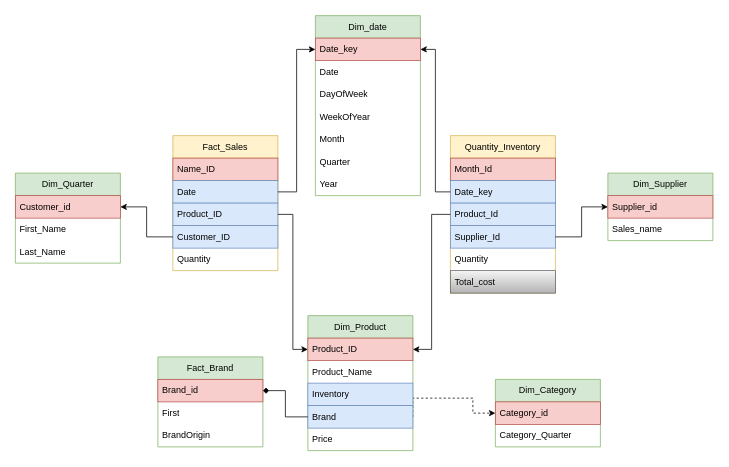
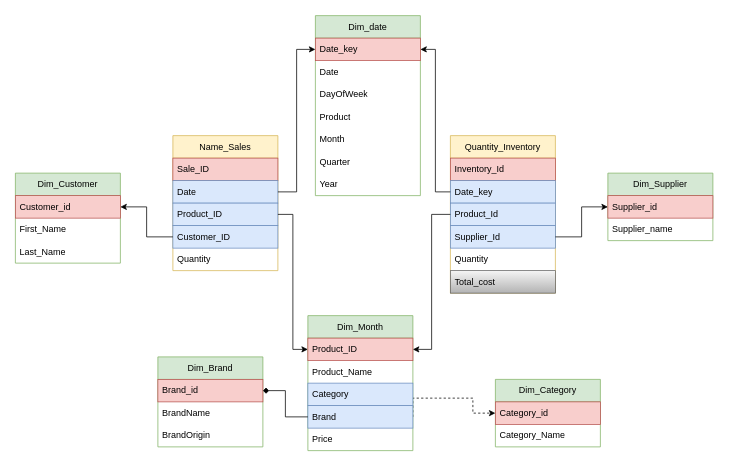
node "WeekOfYear": label "WeekOfYear" -> "Product"
node "Fact_Sales": label "Fact_Sales" -> "Name_Sales"
node "Name_ID": label "Name_ID" -> "Sale_ID"
node "Month_Id": label "Month_Id" -> "Inventory_Id"
node "Dim_Quarter": label "Dim_Quarter" -> "Dim_Customer"
node "Sales_name": label "Sales_name" -> "Supplier_name"
node "Dim_Product": label "Dim_Product" -> "Dim_Month"
node "Fact_Brand": label "Fact_Brand" -> "Dim_Brand"
node "Inventory": label "Inventory" -> "Category"
node "First": label "First" -> "BrandName"
node "Category_Quarter": label "Category_Quarter" -> "Category_Name"
